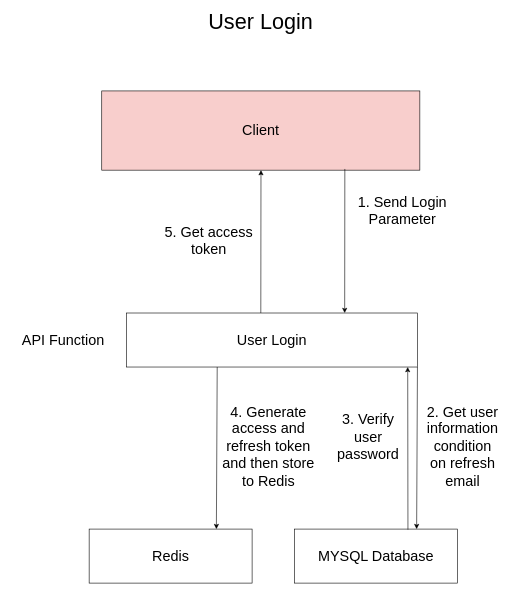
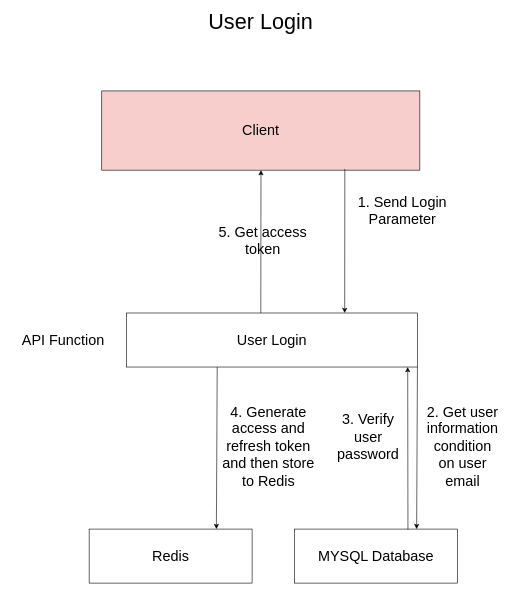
node "5. Get access token": moved (209, 241) -> (263, 241)
node "2. Get user information condition on refresh email": label "2. Get user information condition on refresh email" -> "2. Get user information condition on user email"
